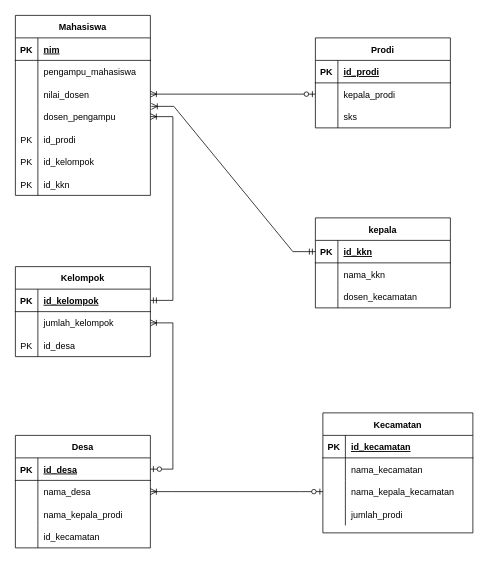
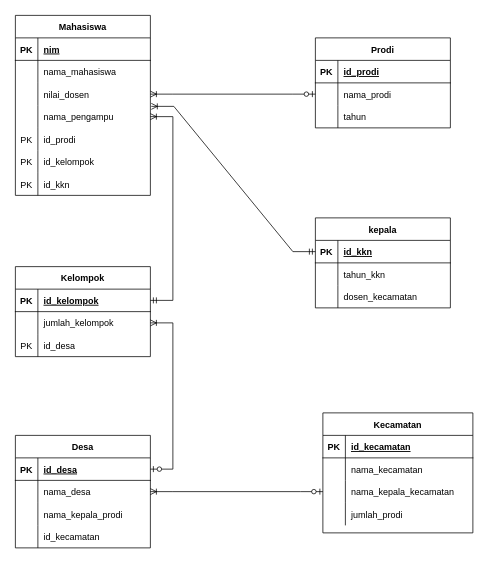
node "pengampu_mahasiswa": label "pengampu_mahasiswa" -> "nama_mahasiswa"
node "kepala_prodi": label "kepala_prodi" -> "nama_prodi"
node "dosen_pengampu": label "dosen_pengampu" -> "nama_pengampu"
node "sks": label "sks" -> "tahun"
node "nama_kkn": label "nama_kkn" -> "tahun_kkn"
